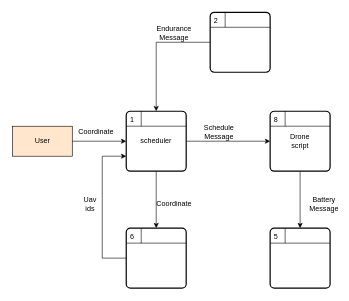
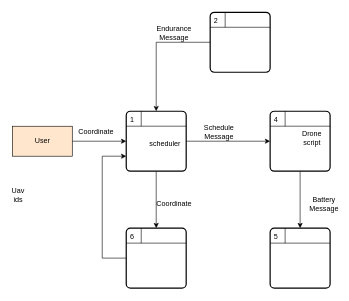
node "8": label "8" -> "4"
node "scheduler": moved (156, 141) -> (165, 144)
node "Drone script": moved (300, 141) -> (312, 138)
node "Uav ids": moved (90, 204) -> (18, 195)
